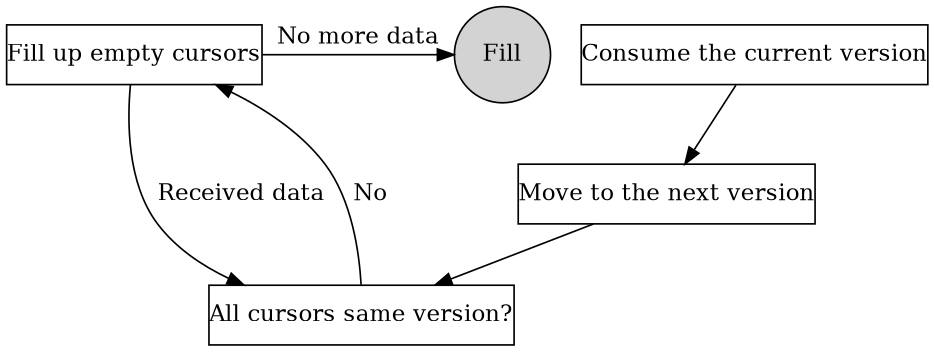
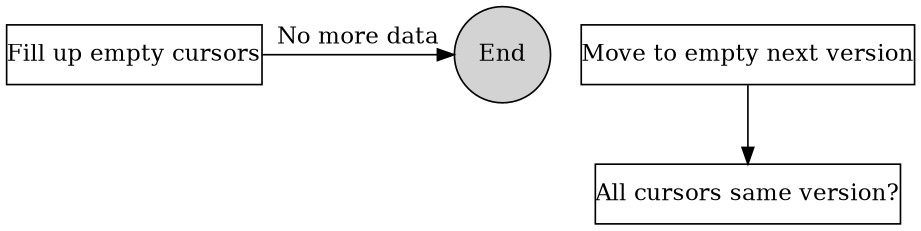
node "Fill": label "Fill" -> "End"
node "Consume the current version": removed
edge "All cursors same version?" -> "Fill up empty cursors": removed, label "No"
node "Move to the next version": label "Move to the next version" -> "Move to empty next version"
edge "Fill up empty cursors" -> "All cursors same version?": removed, label "Received data"
